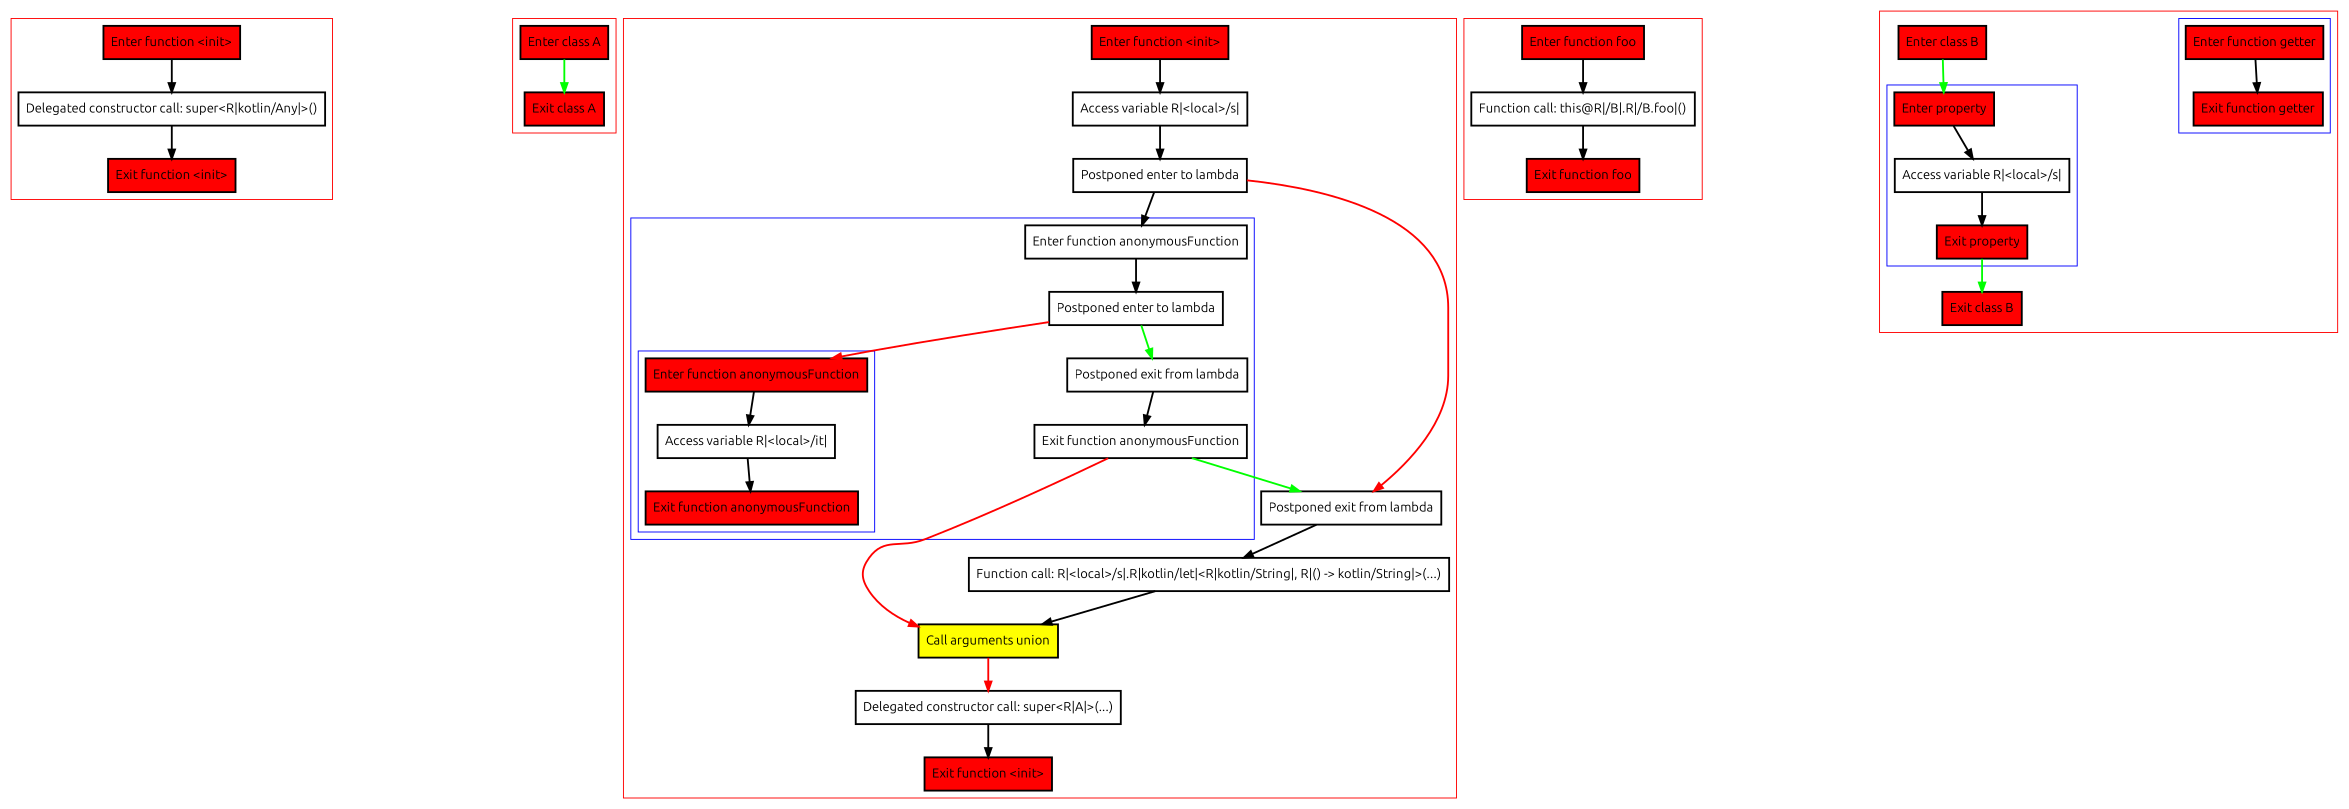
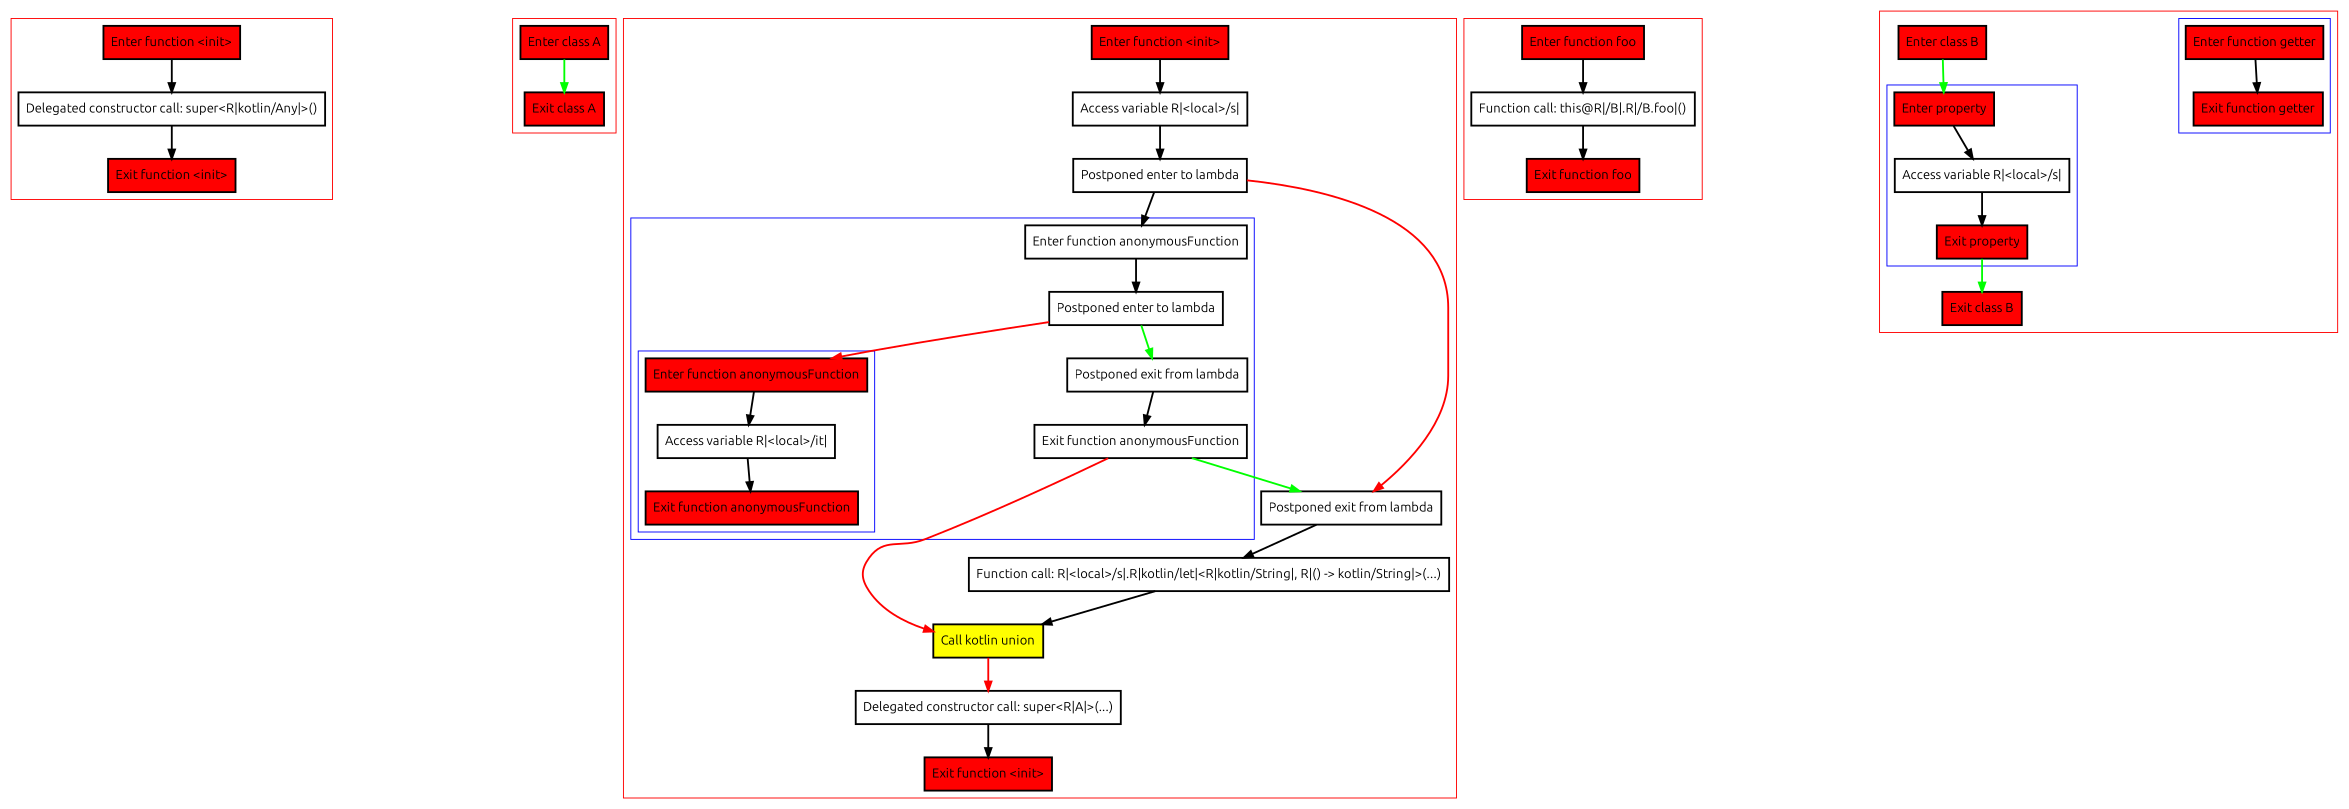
node "Call arguments union": label "Call arguments union" -> "Call kotlin union"
